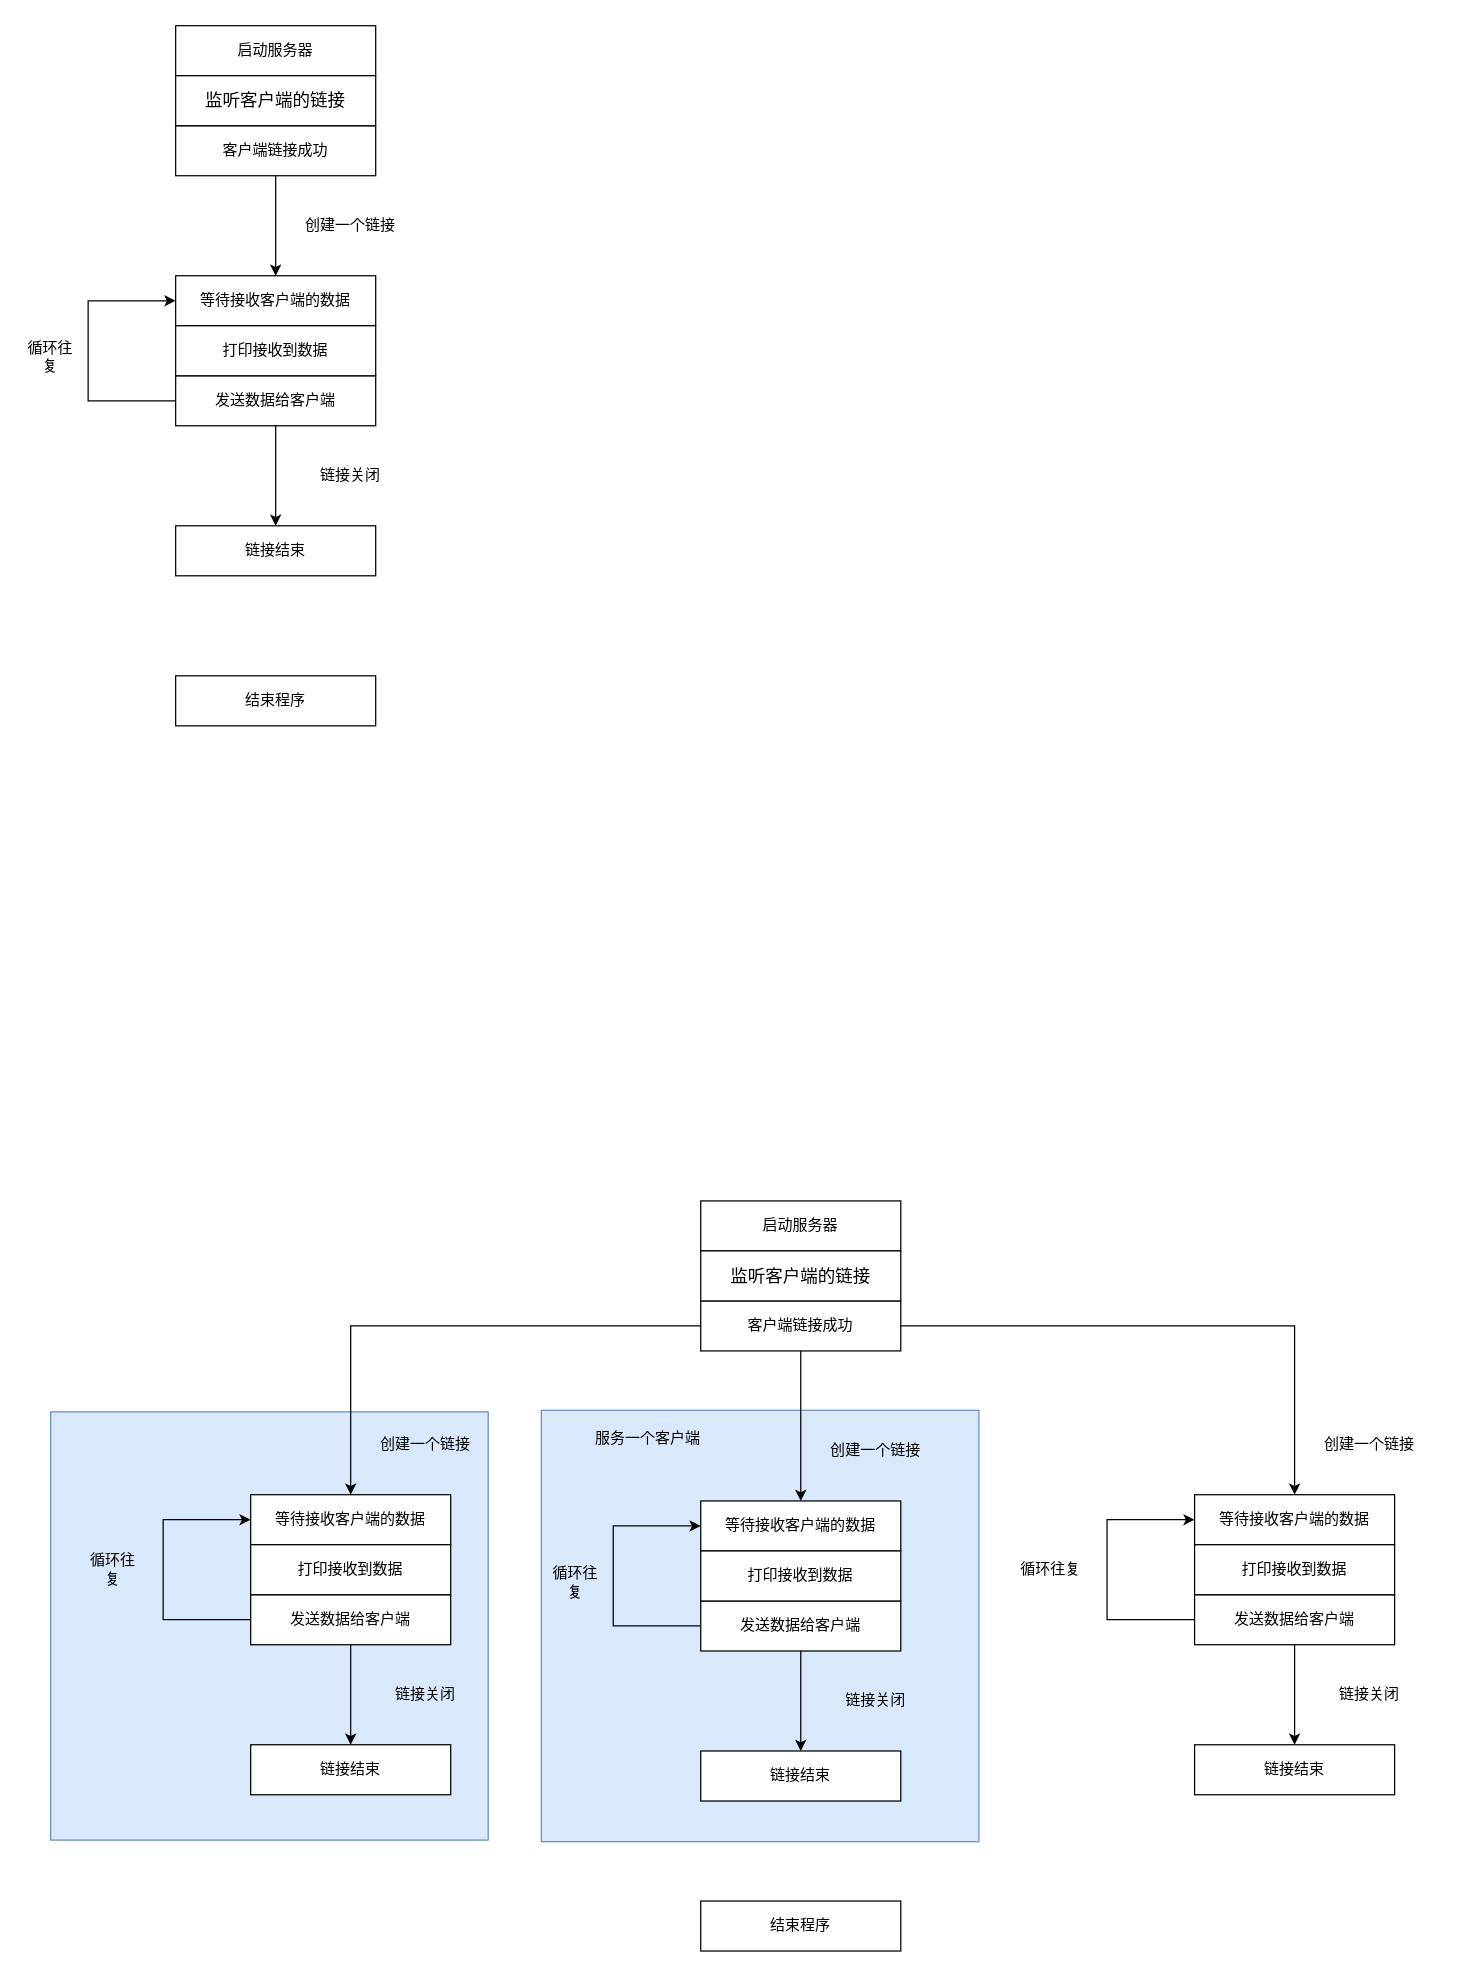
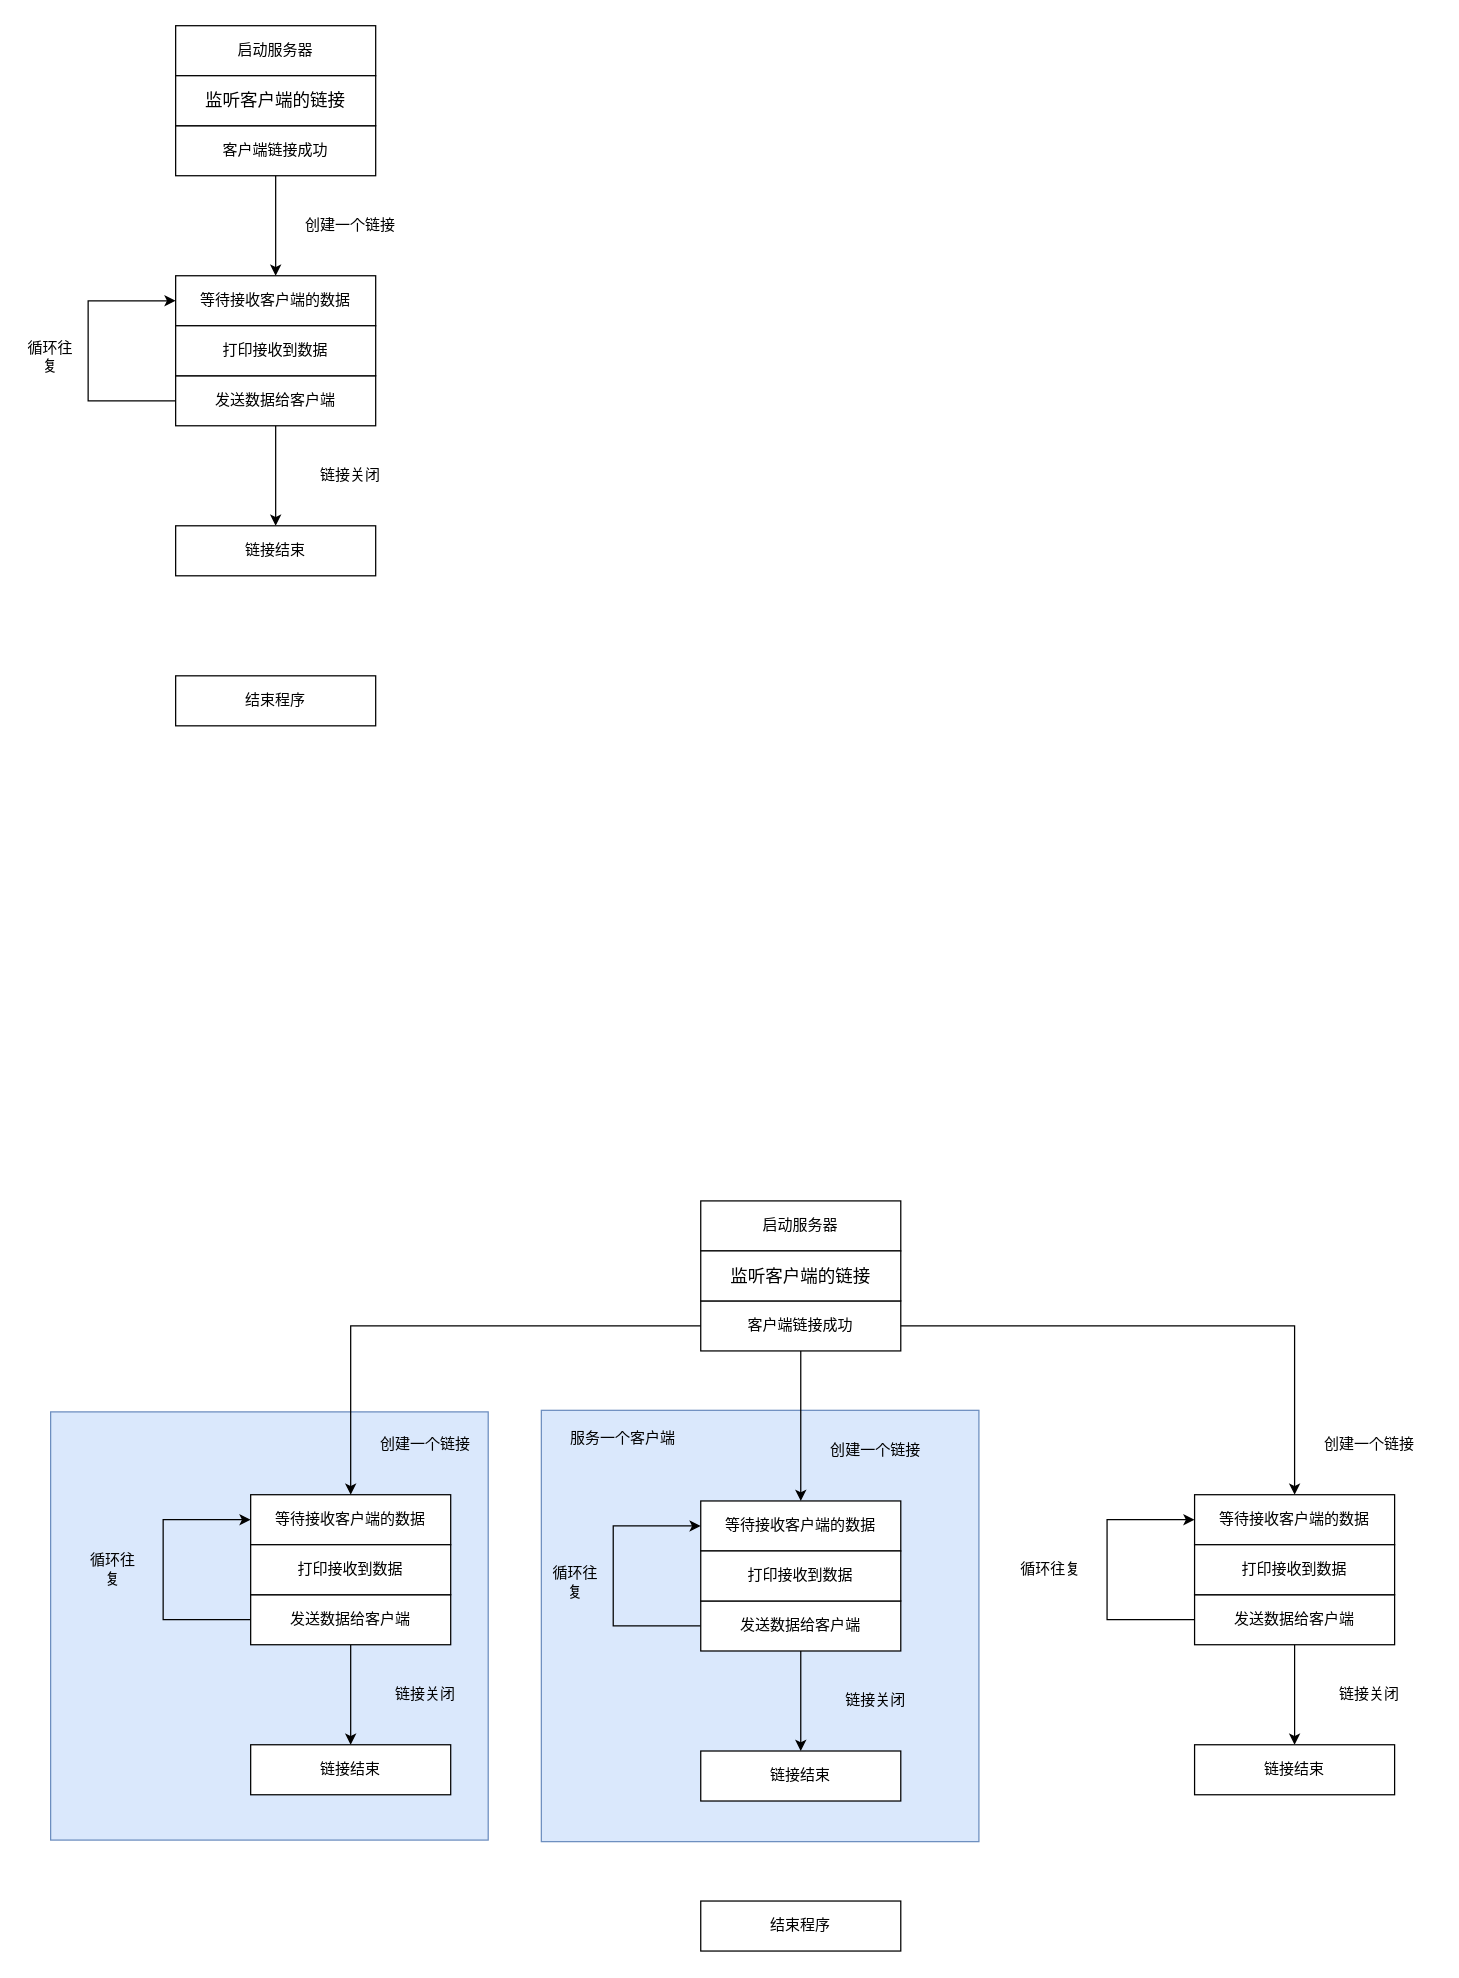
node "服务一个客户端": moved (648, 1438) -> (623, 1438)
